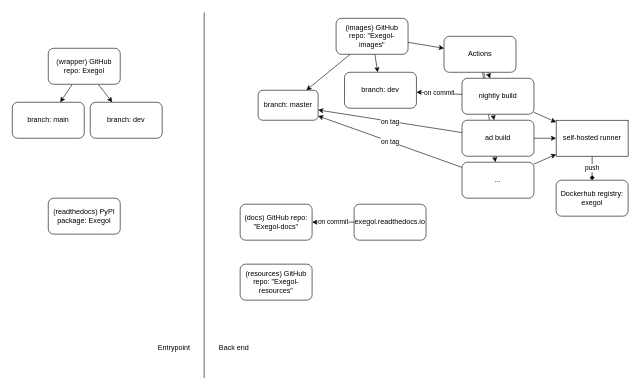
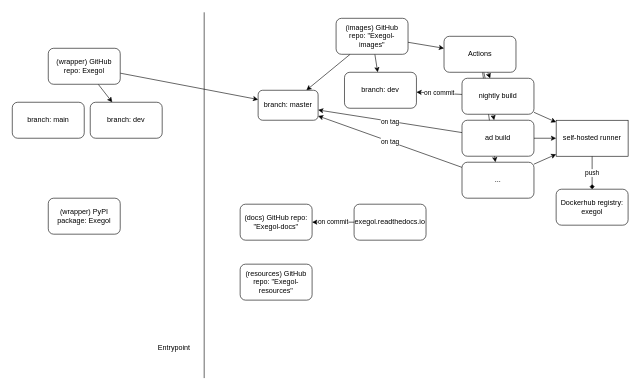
edge "(wrapper) GitHub repo: Exegol" -> "branch: main": now "(wrapper) GitHub repo: Exegol" -> "branch: master"
node "Dockerhub registry: exegol": moved (593, 198) -> (593, 207)
node "(readthedocs) PyPI package: Exegol": label "(readthedocs) PyPI package: Exegol" -> "(wrapper) PyPI package: Exegol"
node "Back end": removed
